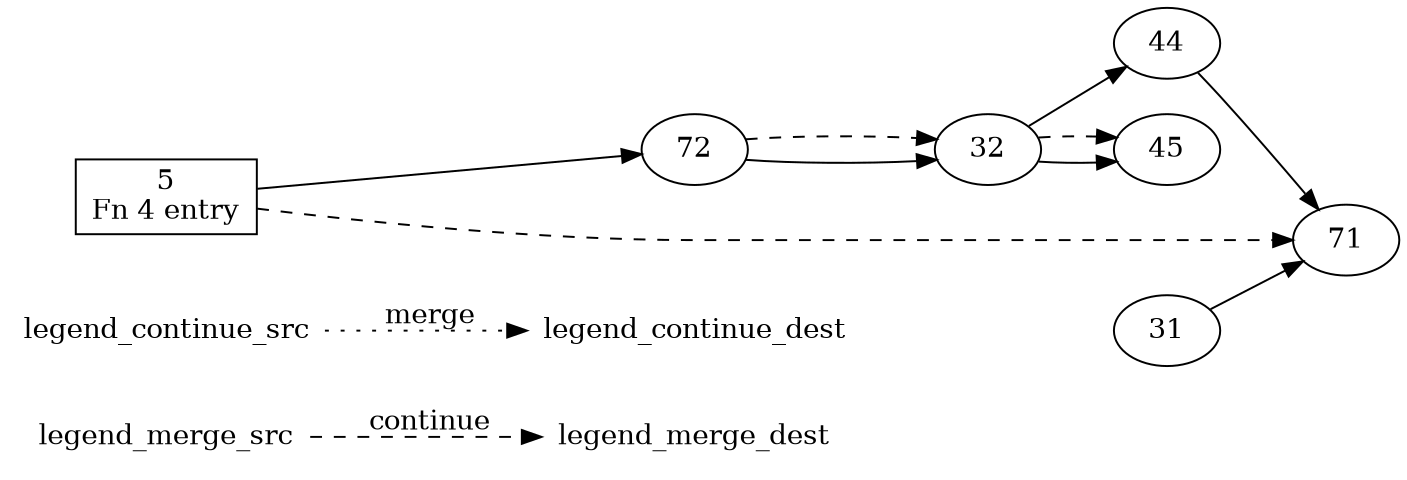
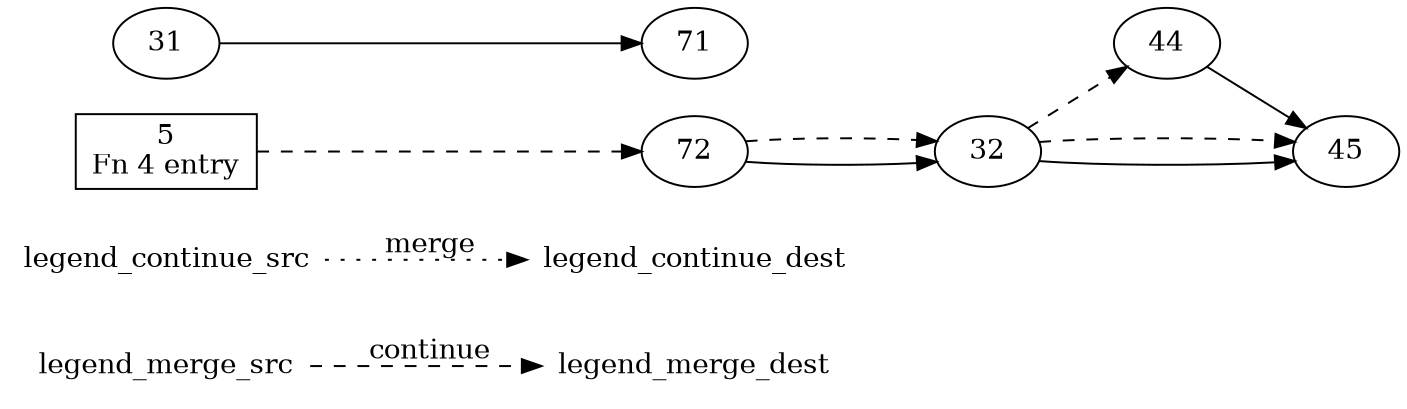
edge "32" -> "44": style solid -> dashed
edge "44" -> "71": now "44" -> "45"
edge "5 Fn 4 entry" -> "72": style solid -> dashed
edge "5 Fn 4 entry" -> "71": removed
